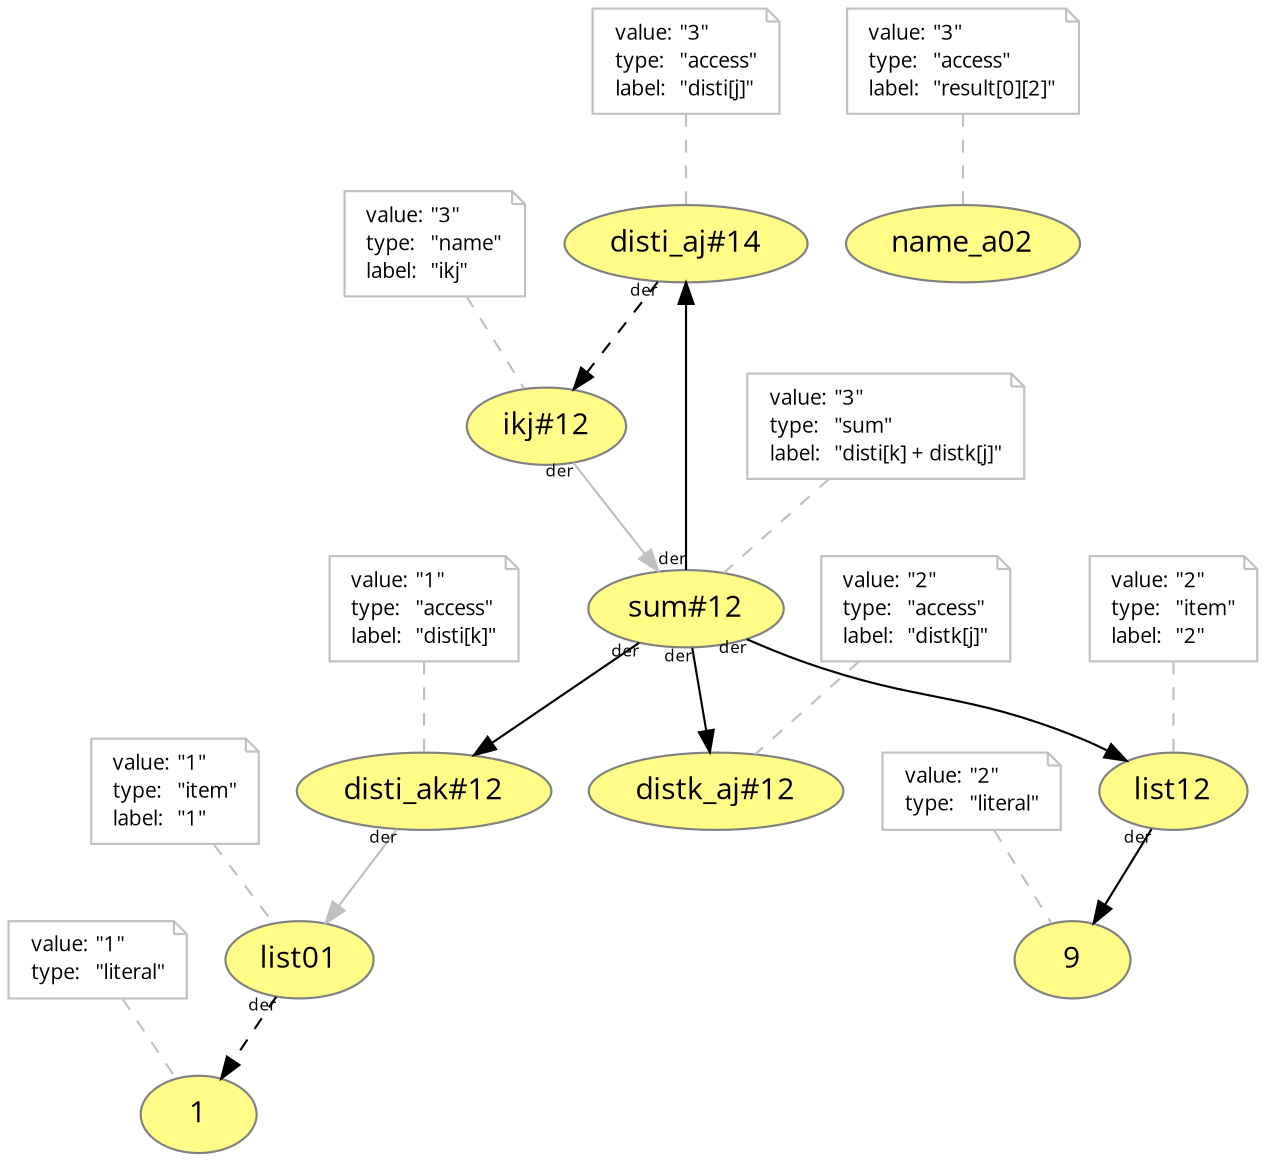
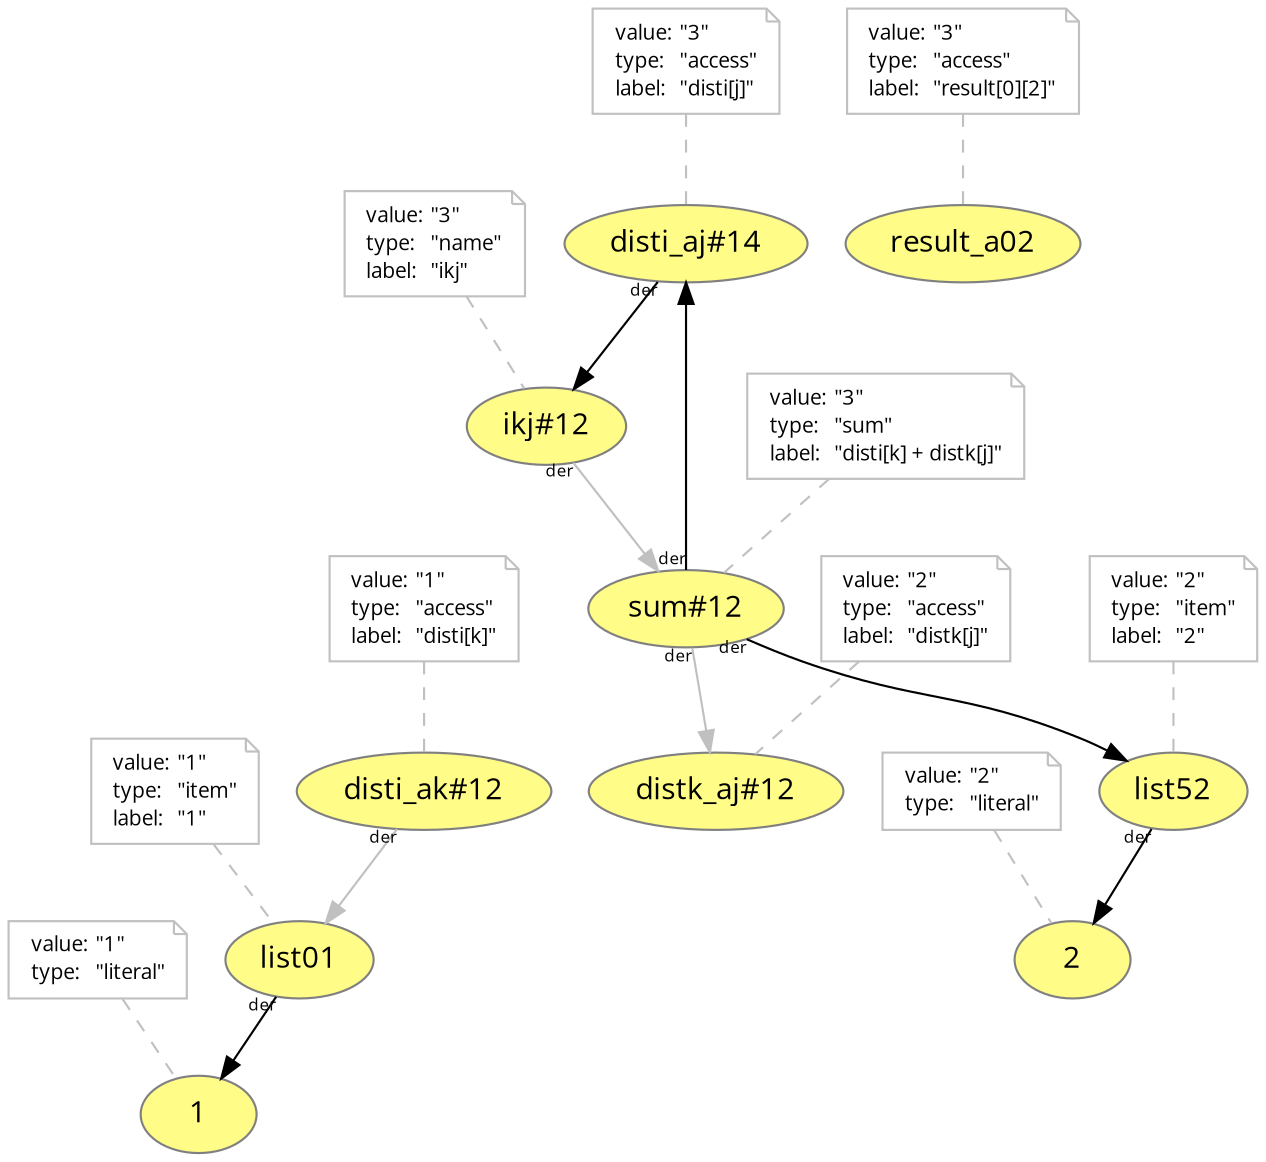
node "name_a02": label "name_a02" -> "result_a02"
edge "disti_aj#14" -> "ikj#12": style dashed -> solid
edge "sum#12" -> "distk_aj#12": color black -> gray
edge "sum#12" -> "disti_ak#12": removed
node "list12": label "list12" -> "list52"
node "9": label "9" -> "2"
edge "list01" -> "1": style dashed -> solid
